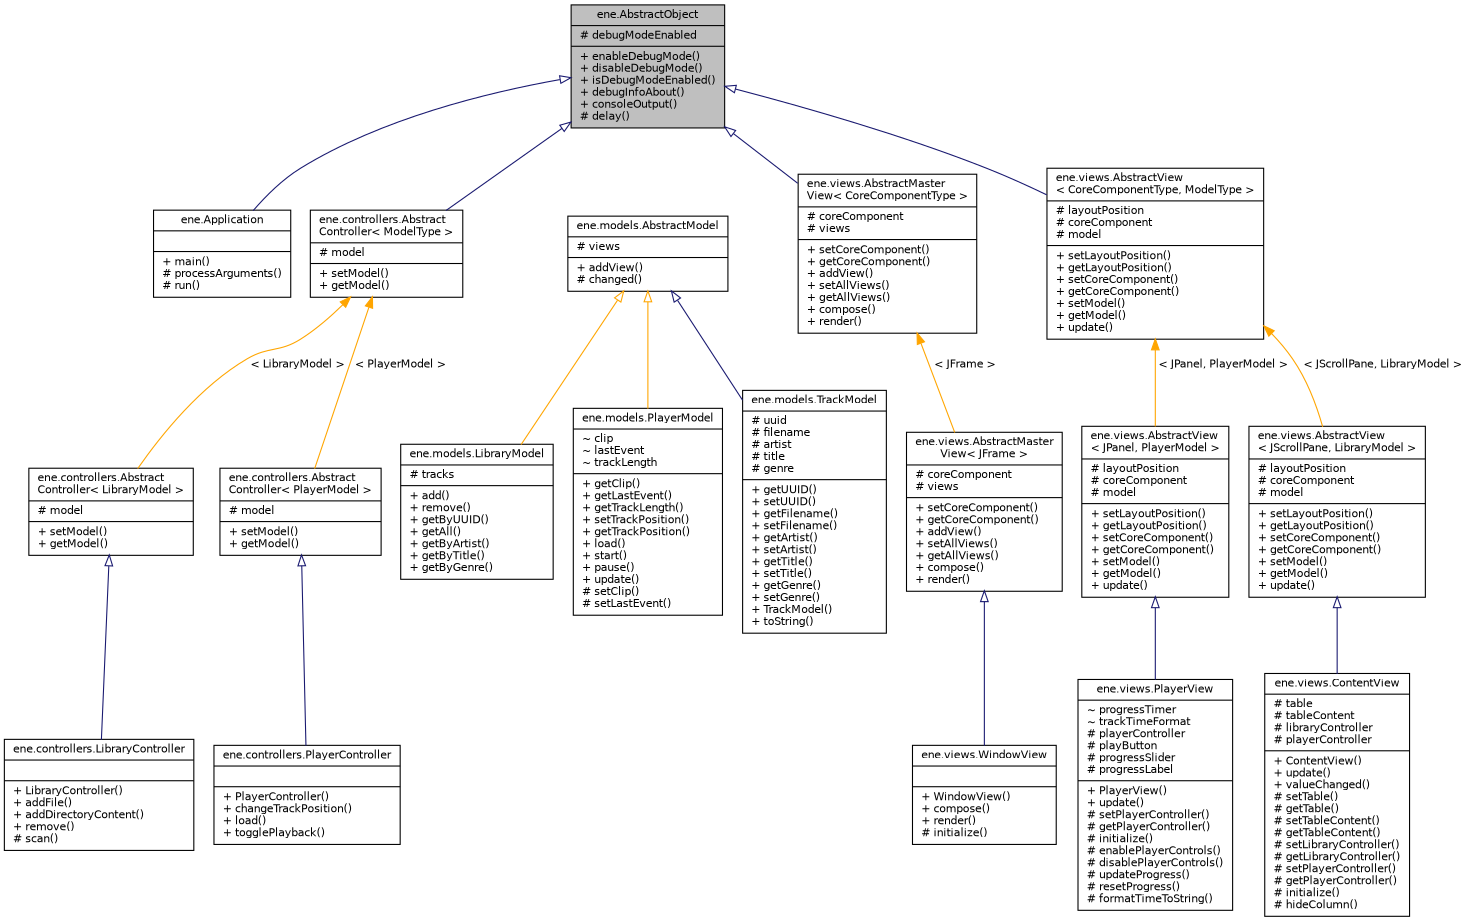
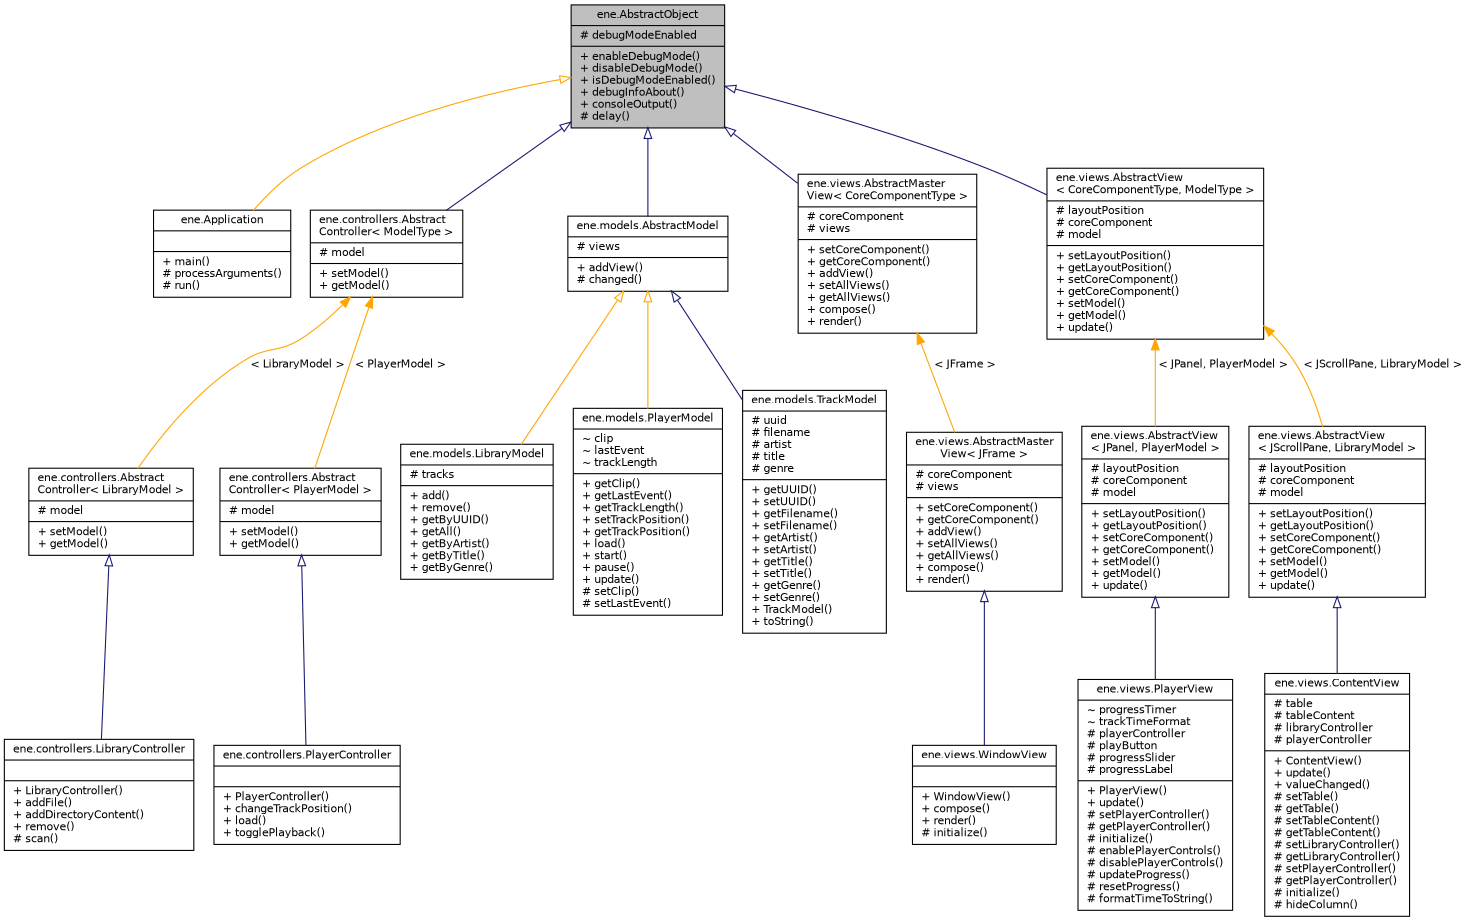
edge "ene.Application" -> "ene.AbstractObject": color midnightblue -> orange
edge "ene.models.AbstractModel" -> "ene.AbstractObject": added
